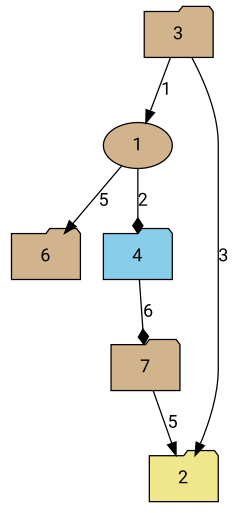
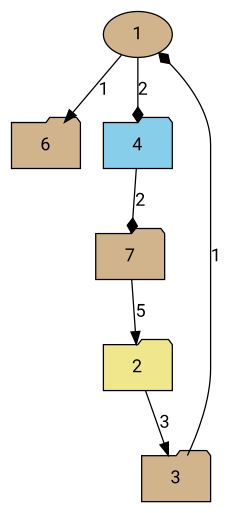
edge "3" -> "1": arrowhead normal -> diamond
edge "1" -> "6": label "5" -> "1"
edge "3" -> "2": reversed
edge "4" -> "7": label "6" -> "2"
